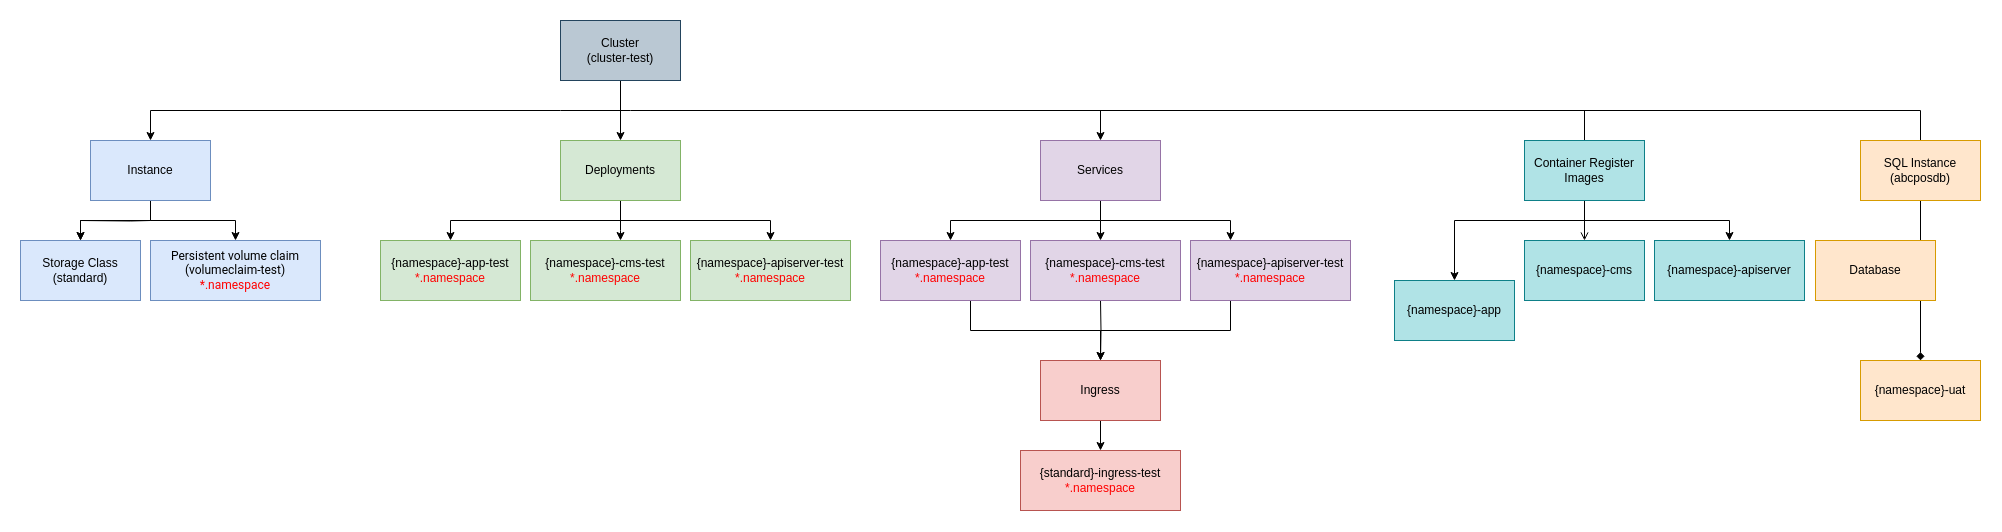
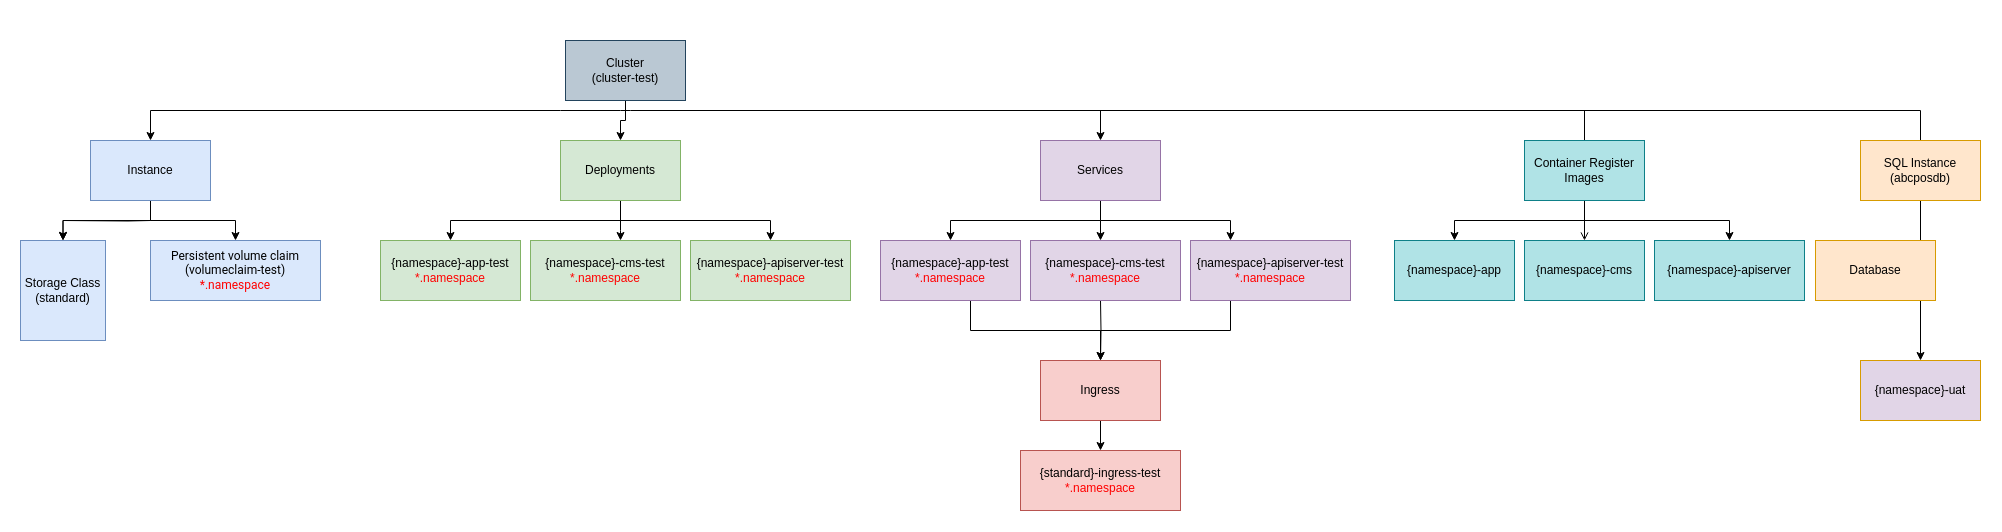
node "Cluster (cluster-test)": moved (621, 51) -> (626, 71)
node "Storage Class (standard)": size 120x60 -> 85x100
node "{namespace}-app": moved (1455, 311) -> (1455, 271)
edge "SQL Instance (abcposdb)" -> "{namespace}-uat": arrowhead diamond -> classic
node "{namespace}-uat": fillcolor #ffe6cc -> #e1d5e7
